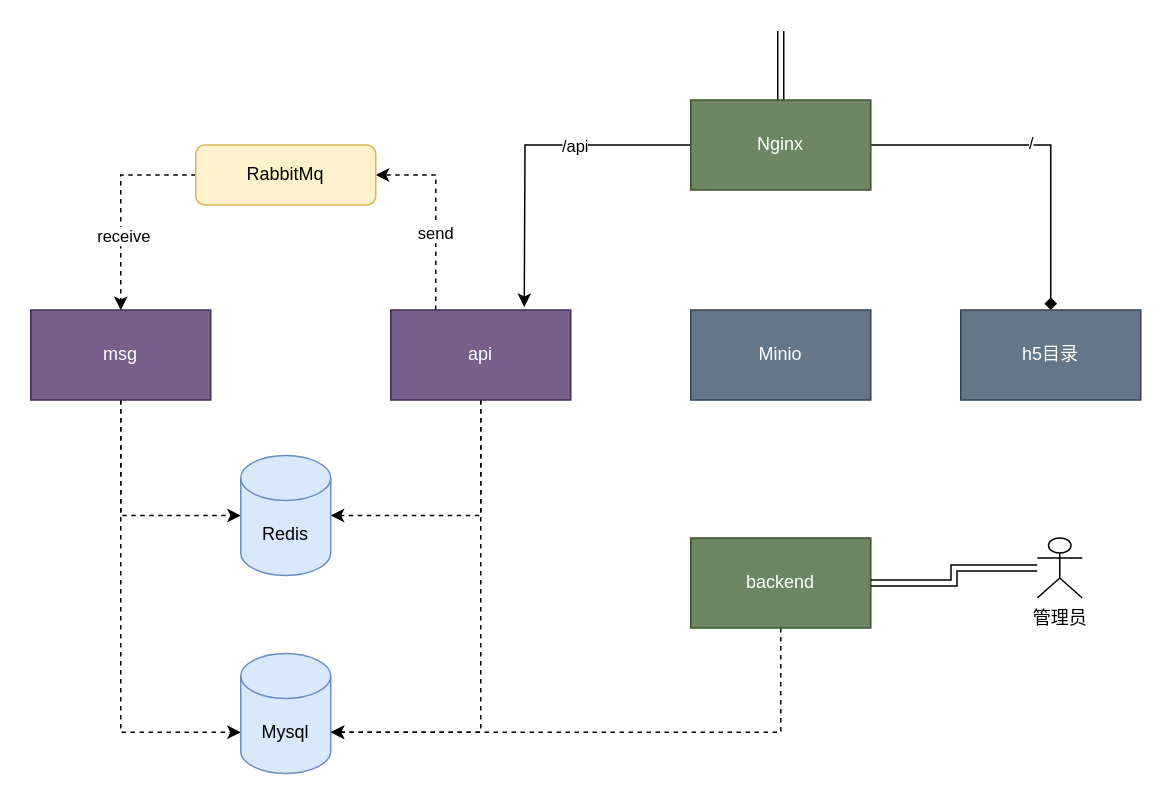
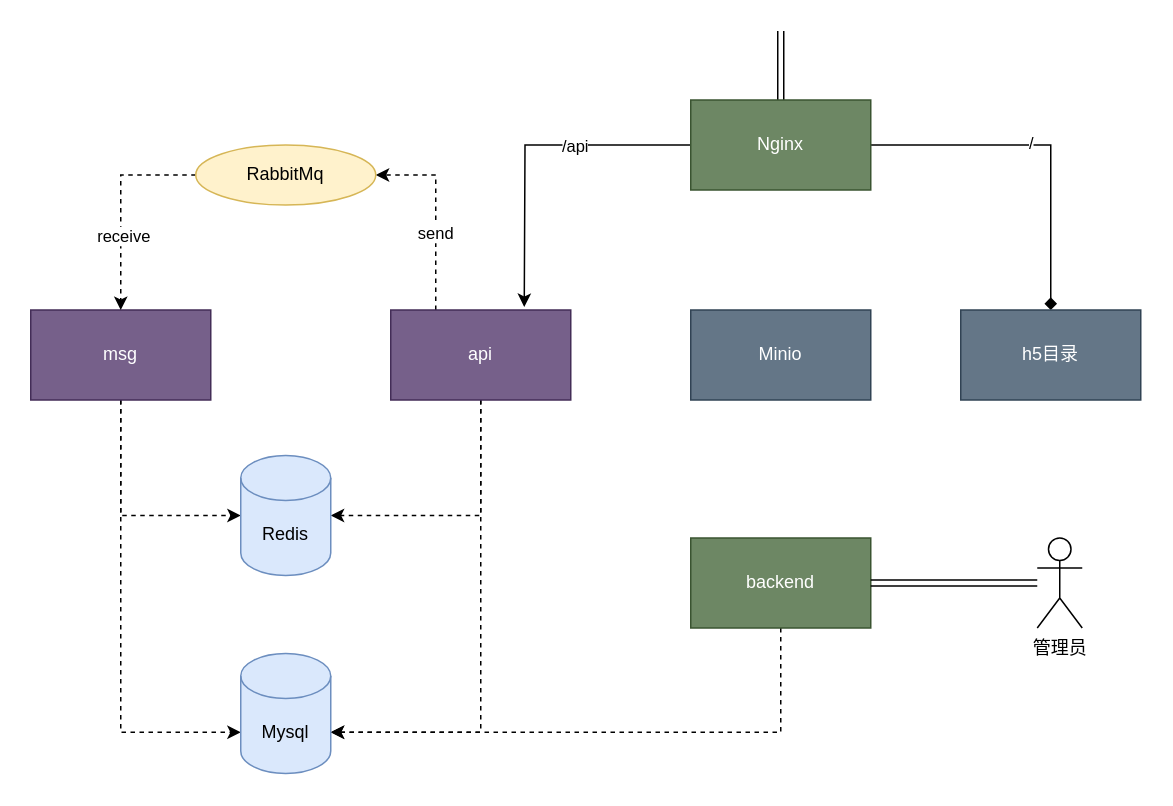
node "RabbitMq": shape rounded rectangle -> ellipse
node "管理员": size 45x60 -> 45x90
